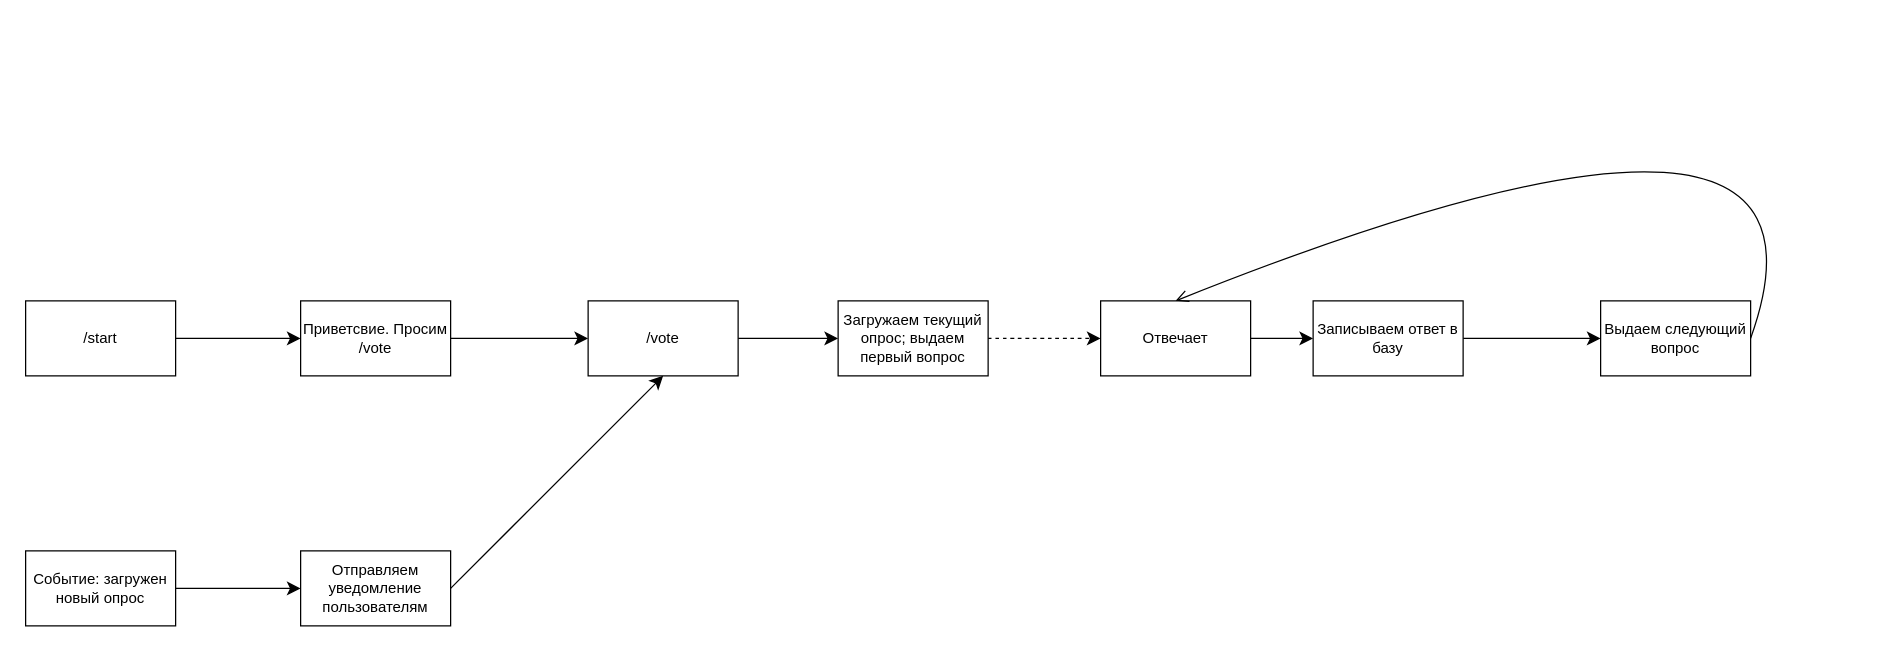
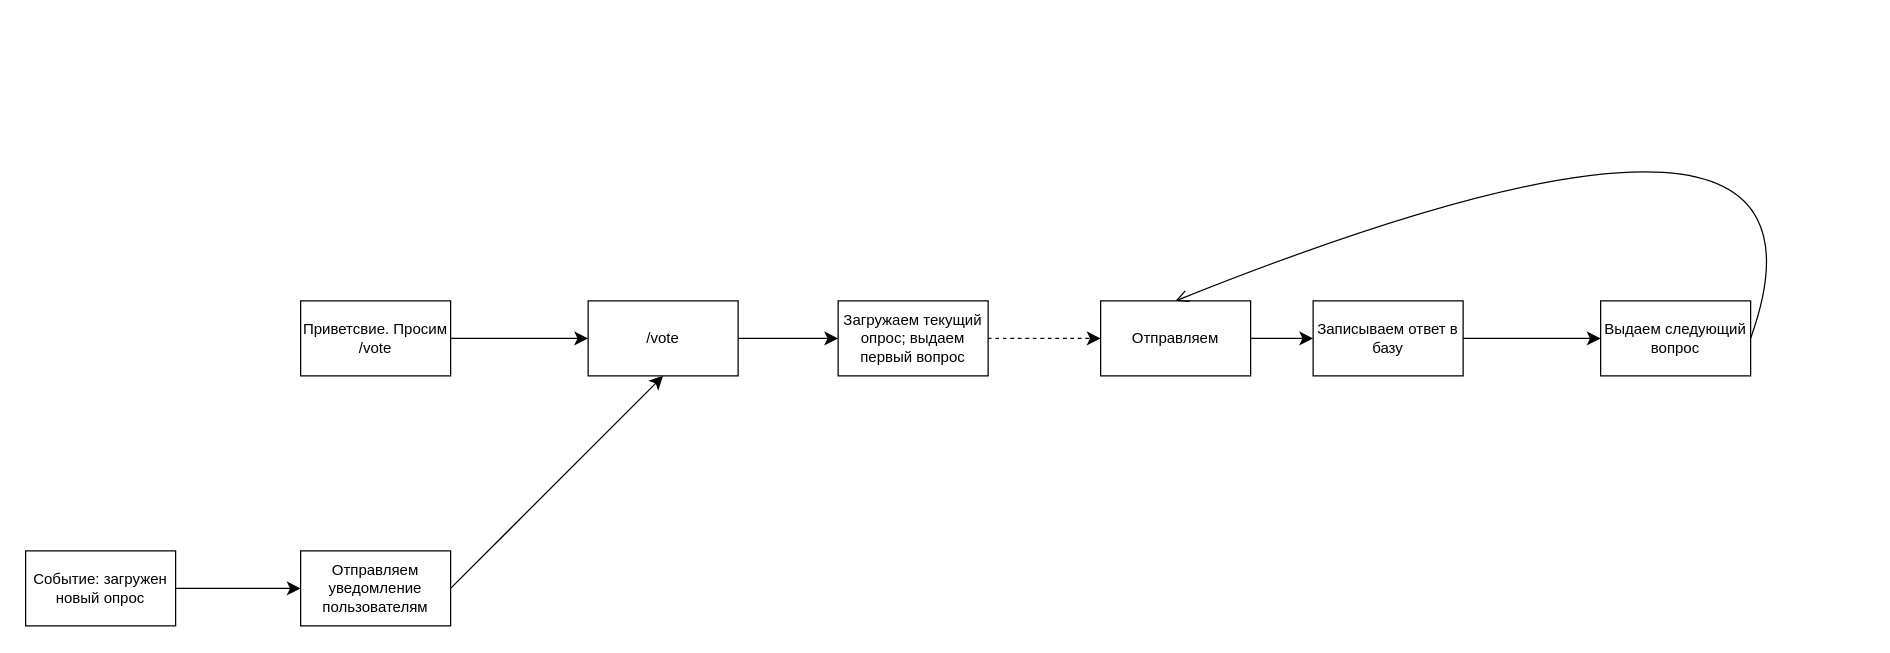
node "/start": removed
edge "/start" -> "Приветсвие. Просим /vote": removed
node "Отвечает": label "Отвечает" -> "Отправляем"
